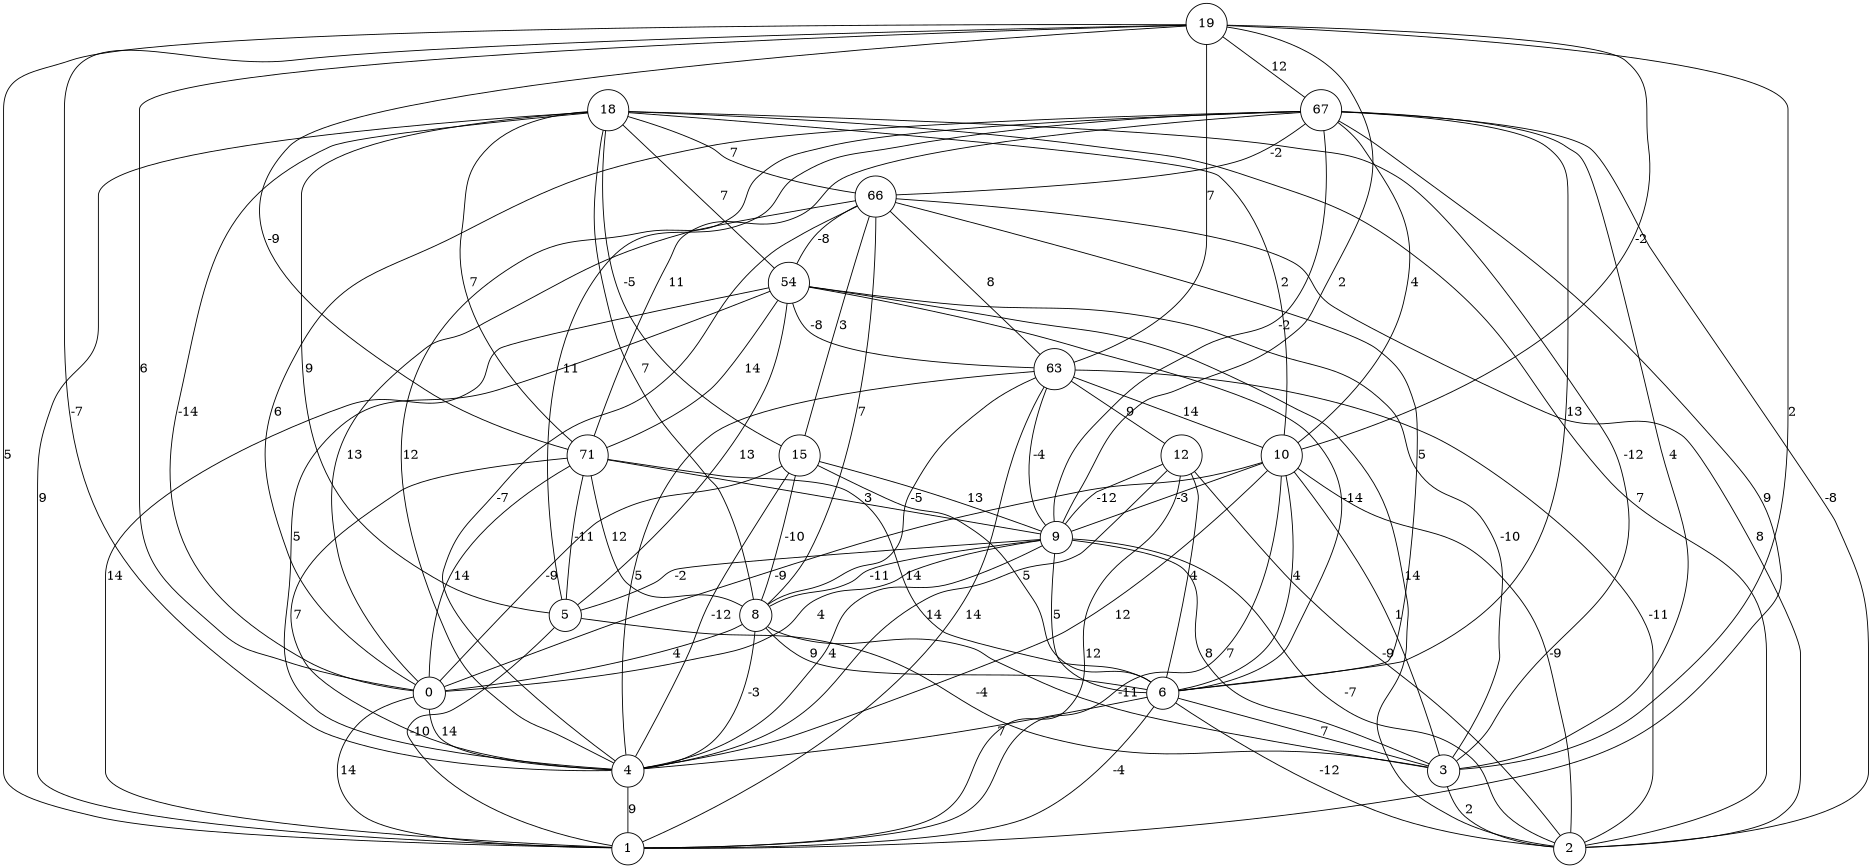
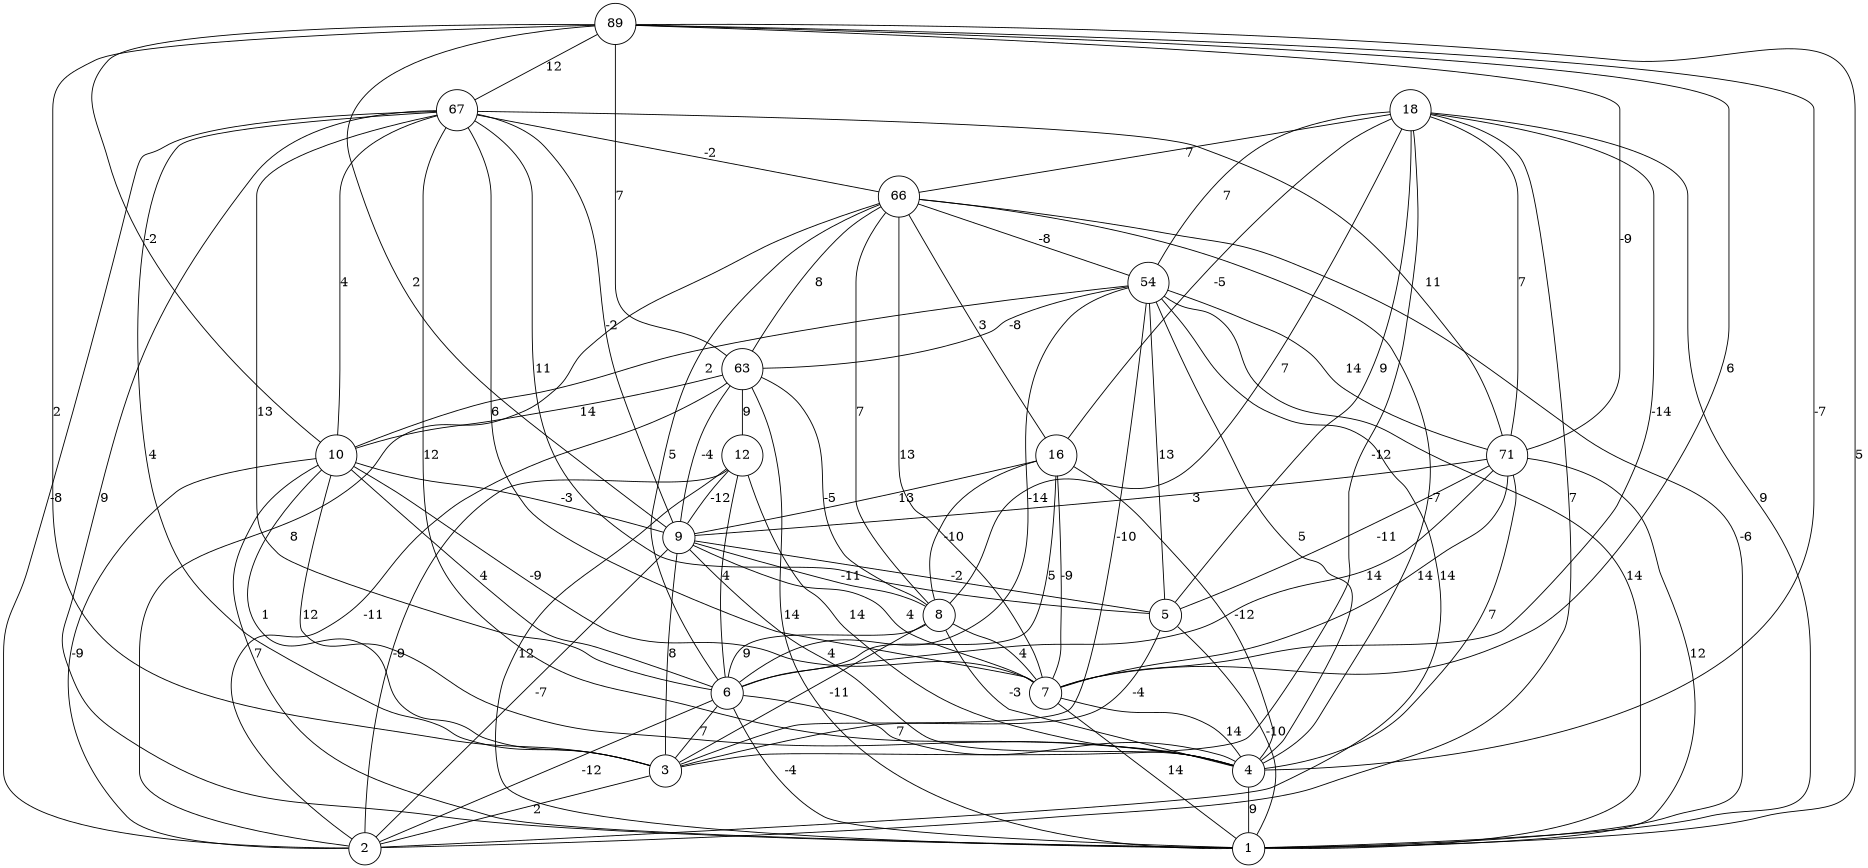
node "19": label "19" -> "89"
edge "18" -- "10": now "54" -- "10"
edge "63" -- "4": removed, label "5"
node "15": label "15" -> "16"
edge "66" -- "1": added, label "-6"
edge "71" -- "8": now "71" -- "1"
edge "9" -- "6": removed, label "5"
node "0": label "0" -> "7"
